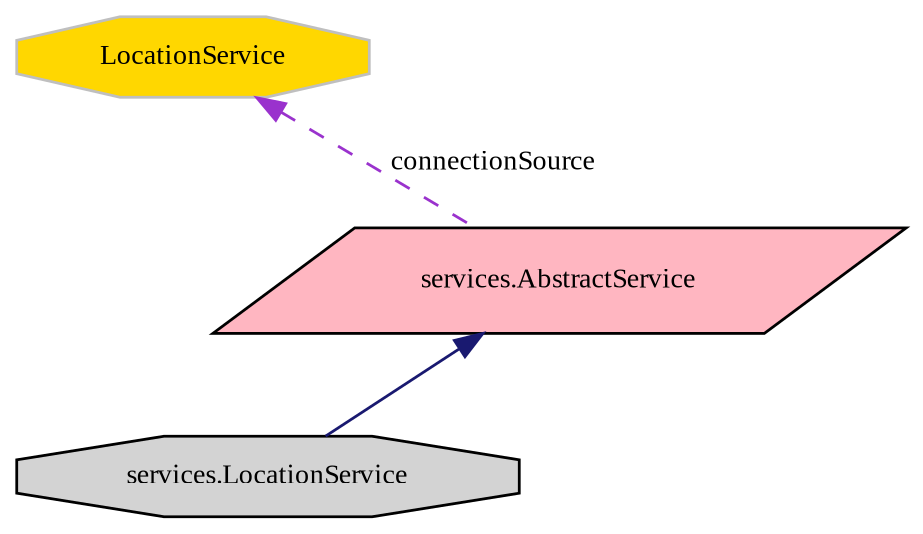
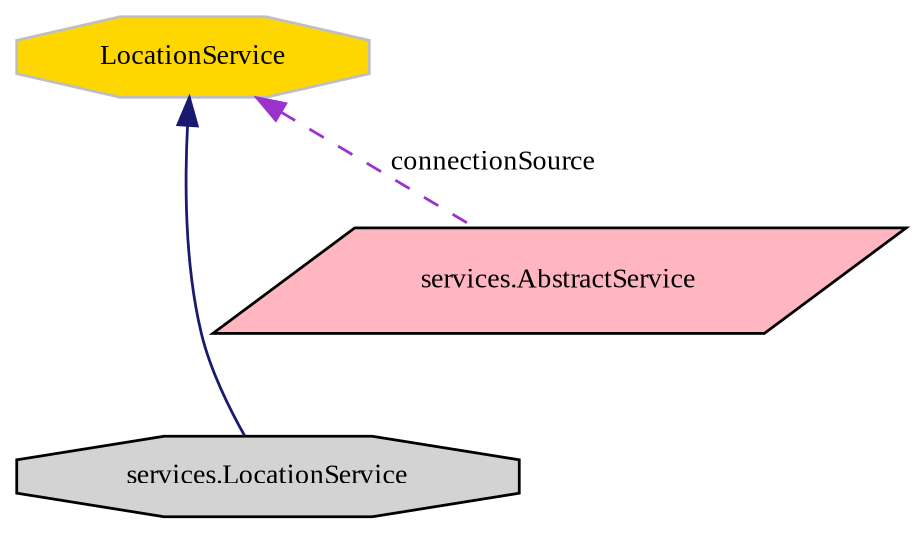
edge "services.LocationService" -> "services.AbstractService": now "services.LocationService" -> "LocationService"
